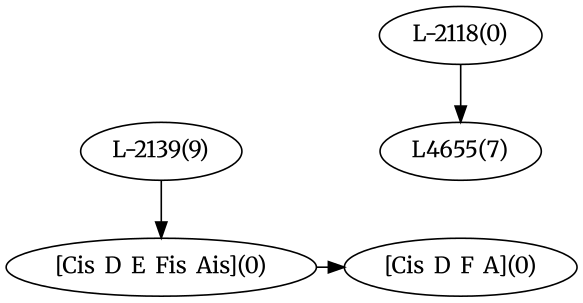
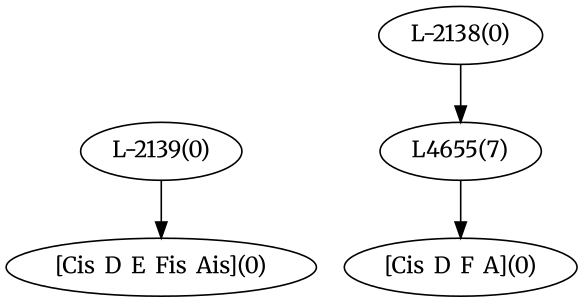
node "L-2118(0)": label "L-2118(0)" -> "L-2138(0)"
node "L-2139(9)": label "L-2139(9)" -> "L-2139(0)"
edge "[Cis  D  E  Fis  Ais](0)" -> "[Cis  D  F  A](0)": now "L4655(7)" -> "[Cis  D  F  A](0)"
